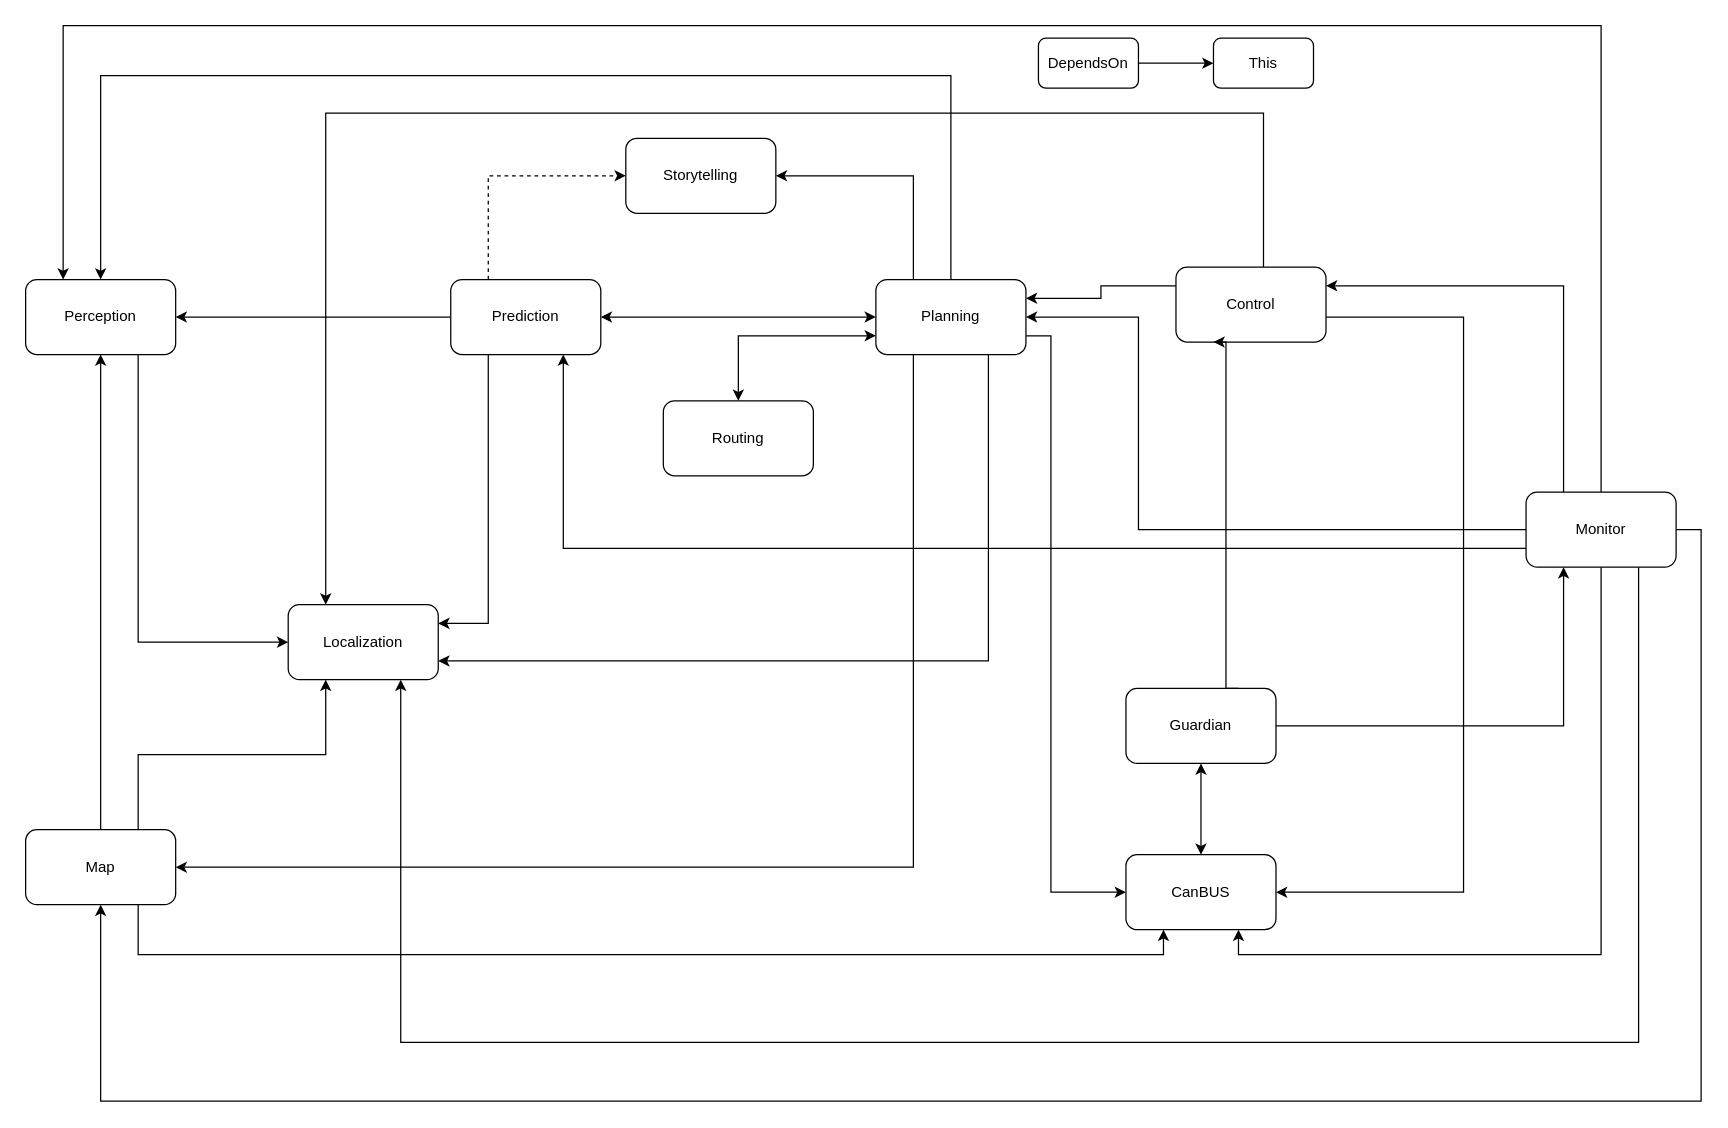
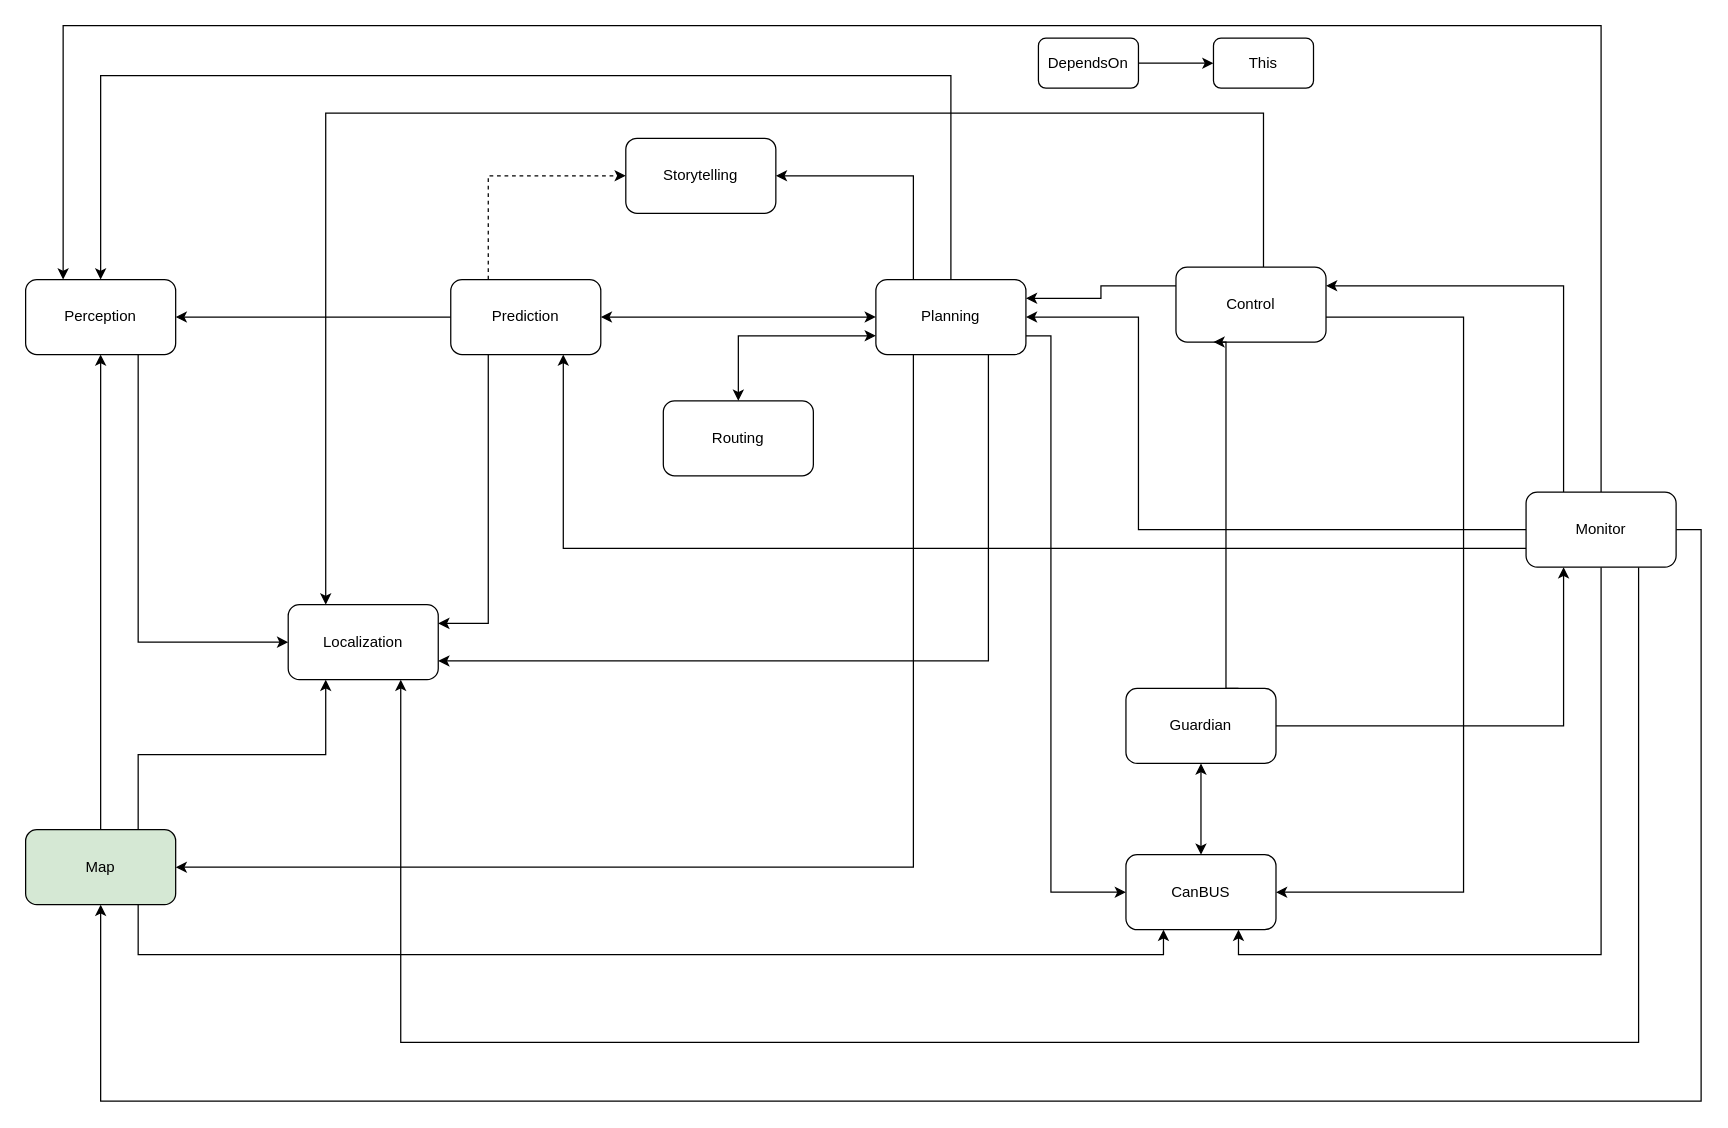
node "Map": fillcolor #ffffff -> #d5e8d4
